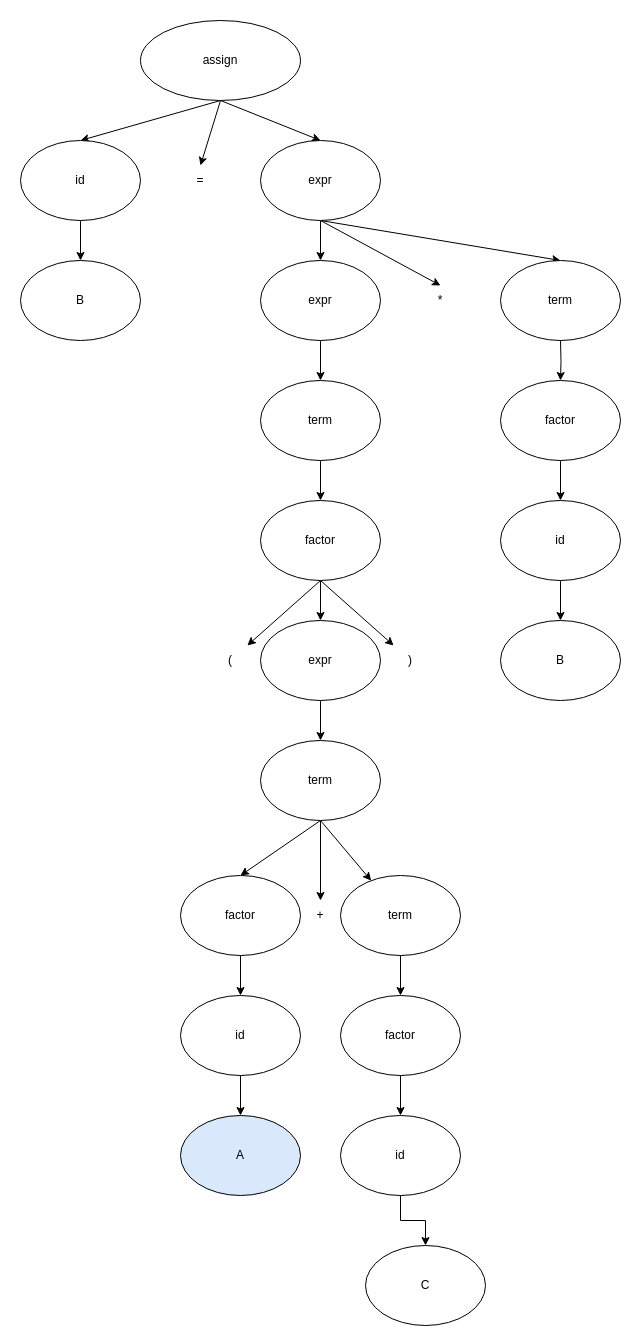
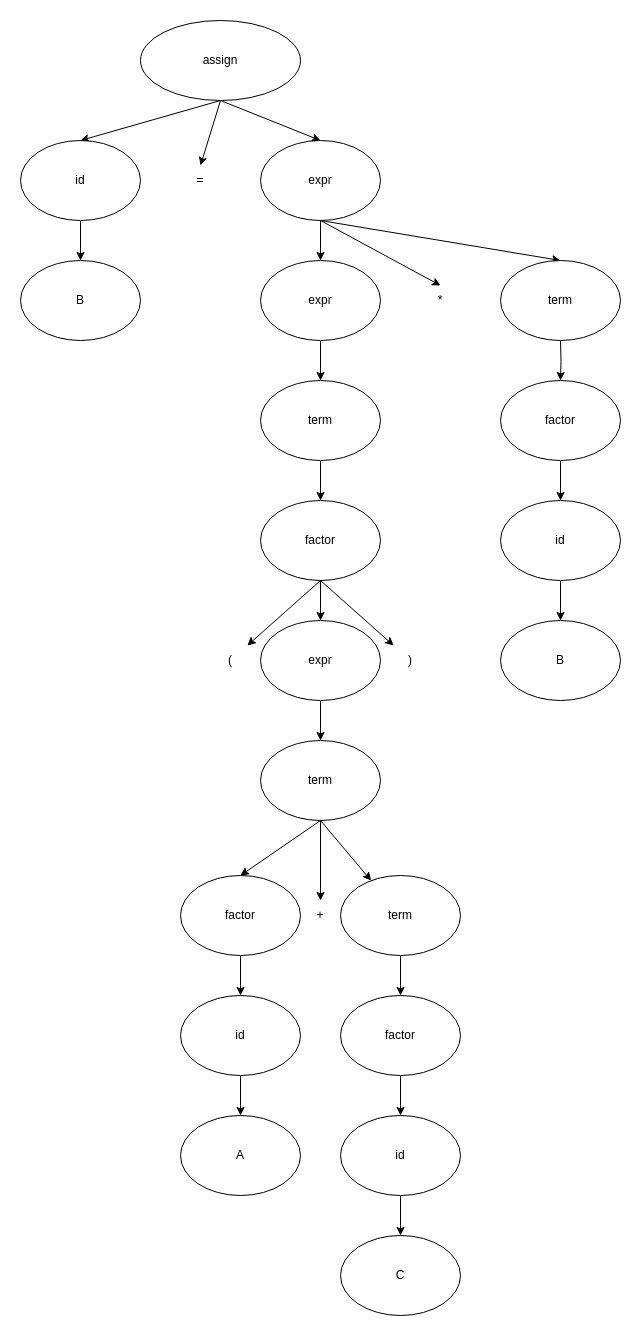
node "A": fillcolor #dae8fc -> #ffffff
node "C": moved (426, 1286) -> (401, 1276)
